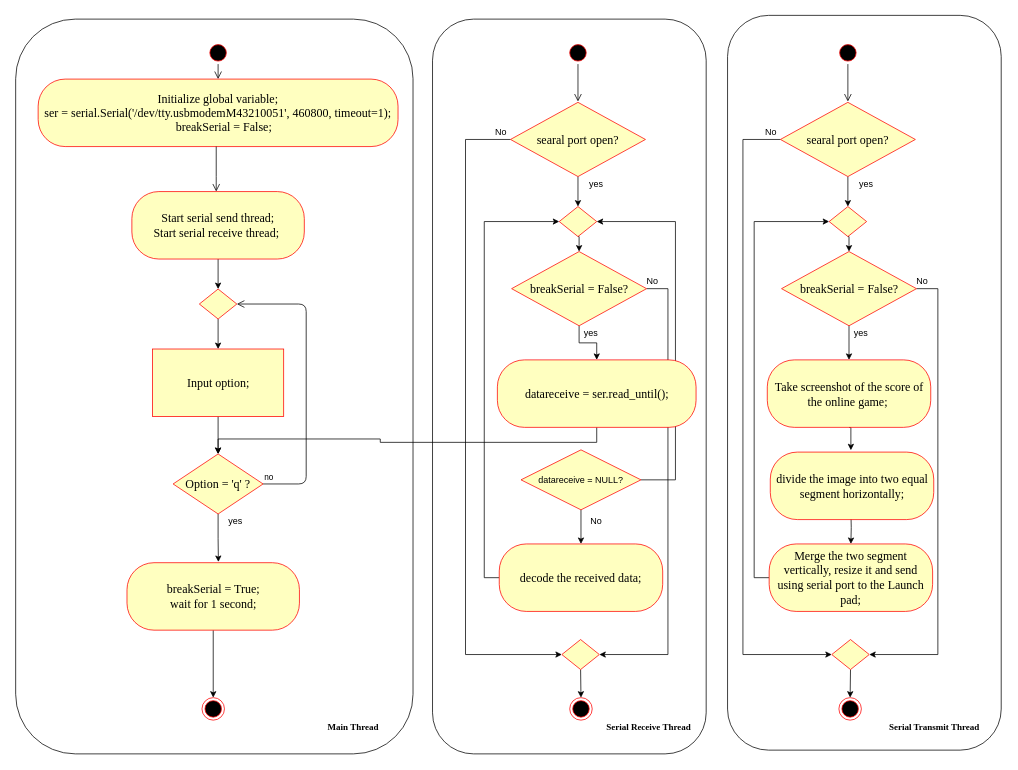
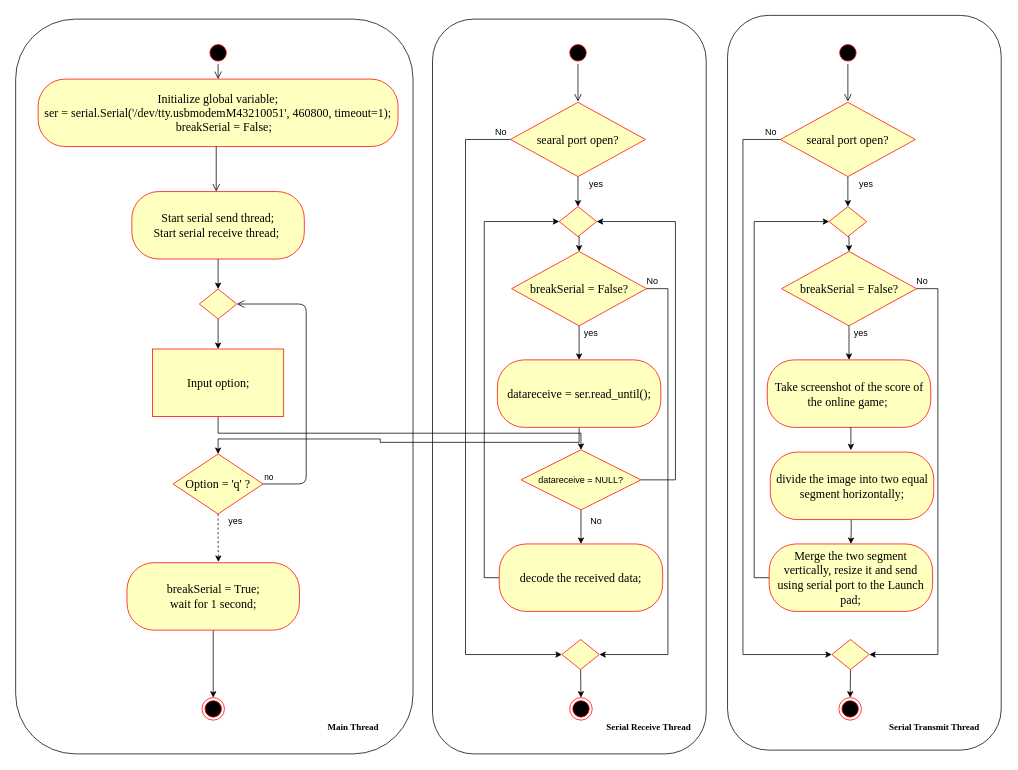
node "datareceive = ser.read_until();": size 199x68 -> 164x68
edge "Input option;" -> "Option = 'q' ?": now "Input option;" -> "datareceive = NULL?"
edge "Option = 'q' ?" -> "breakSerial = True; wait for 1 second;": style solid -> dashed
